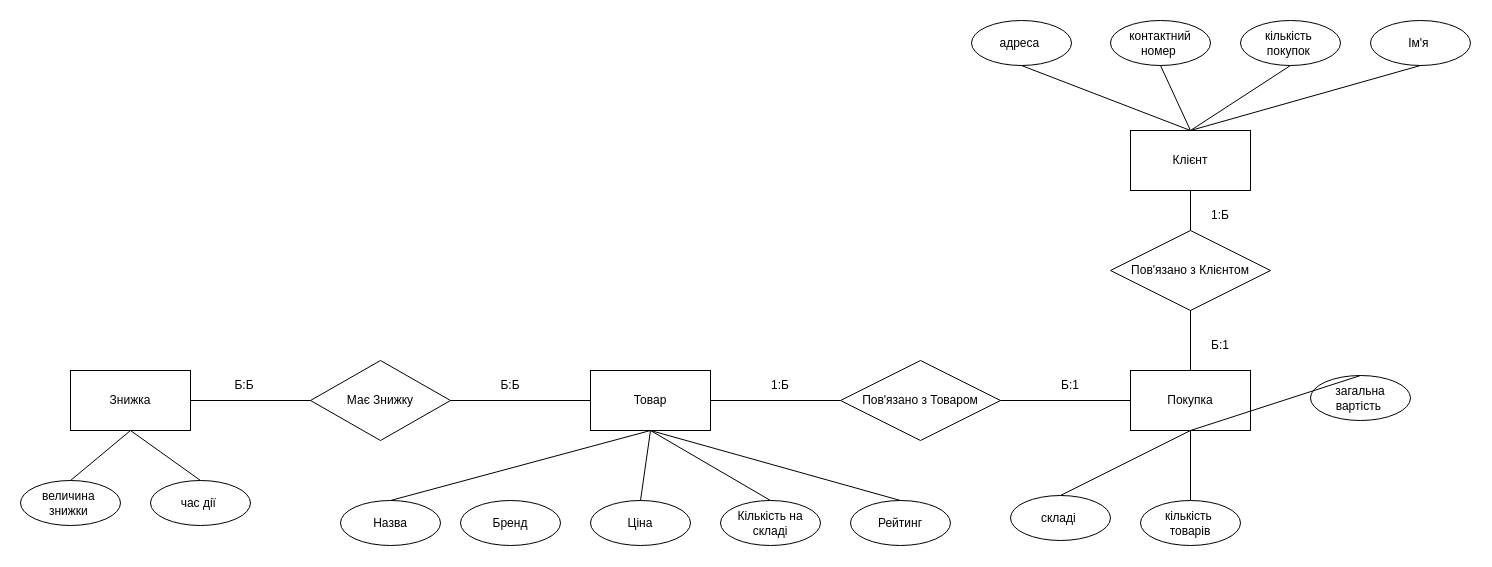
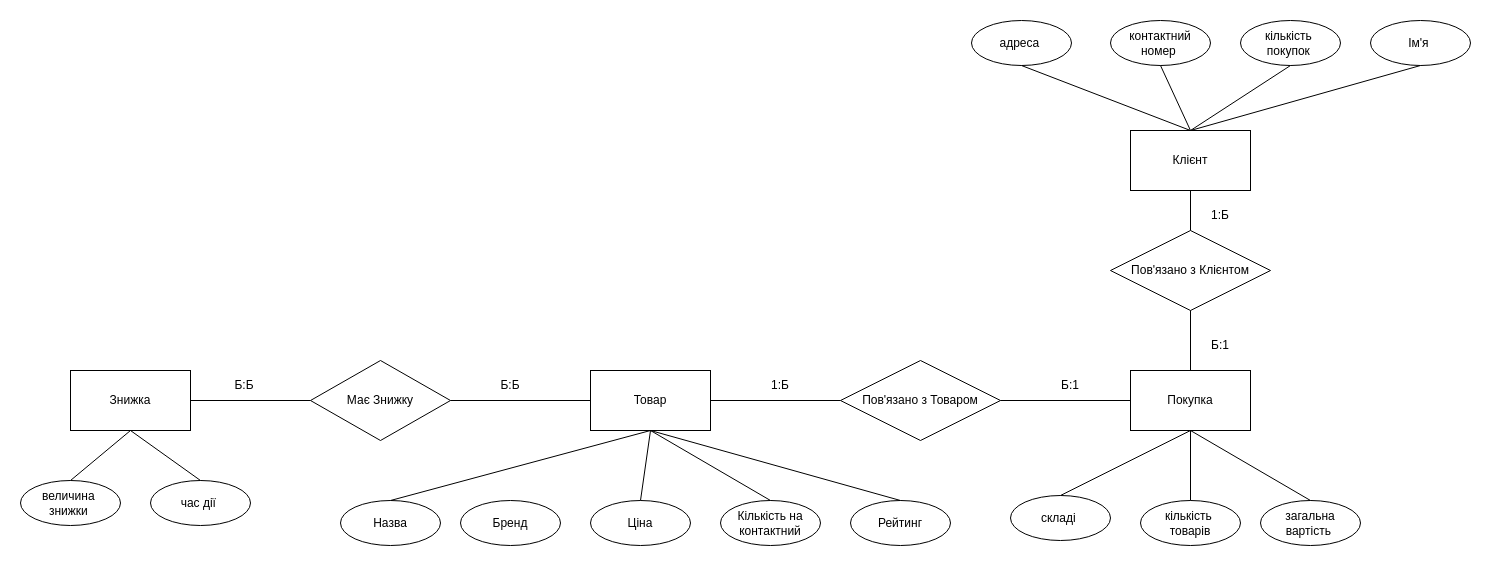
node "загальна вартість": moved (1361, 398) -> (1311, 523)
node "Кількість на складі": label "Кількість на складі" -> "Кількість на контактний"
